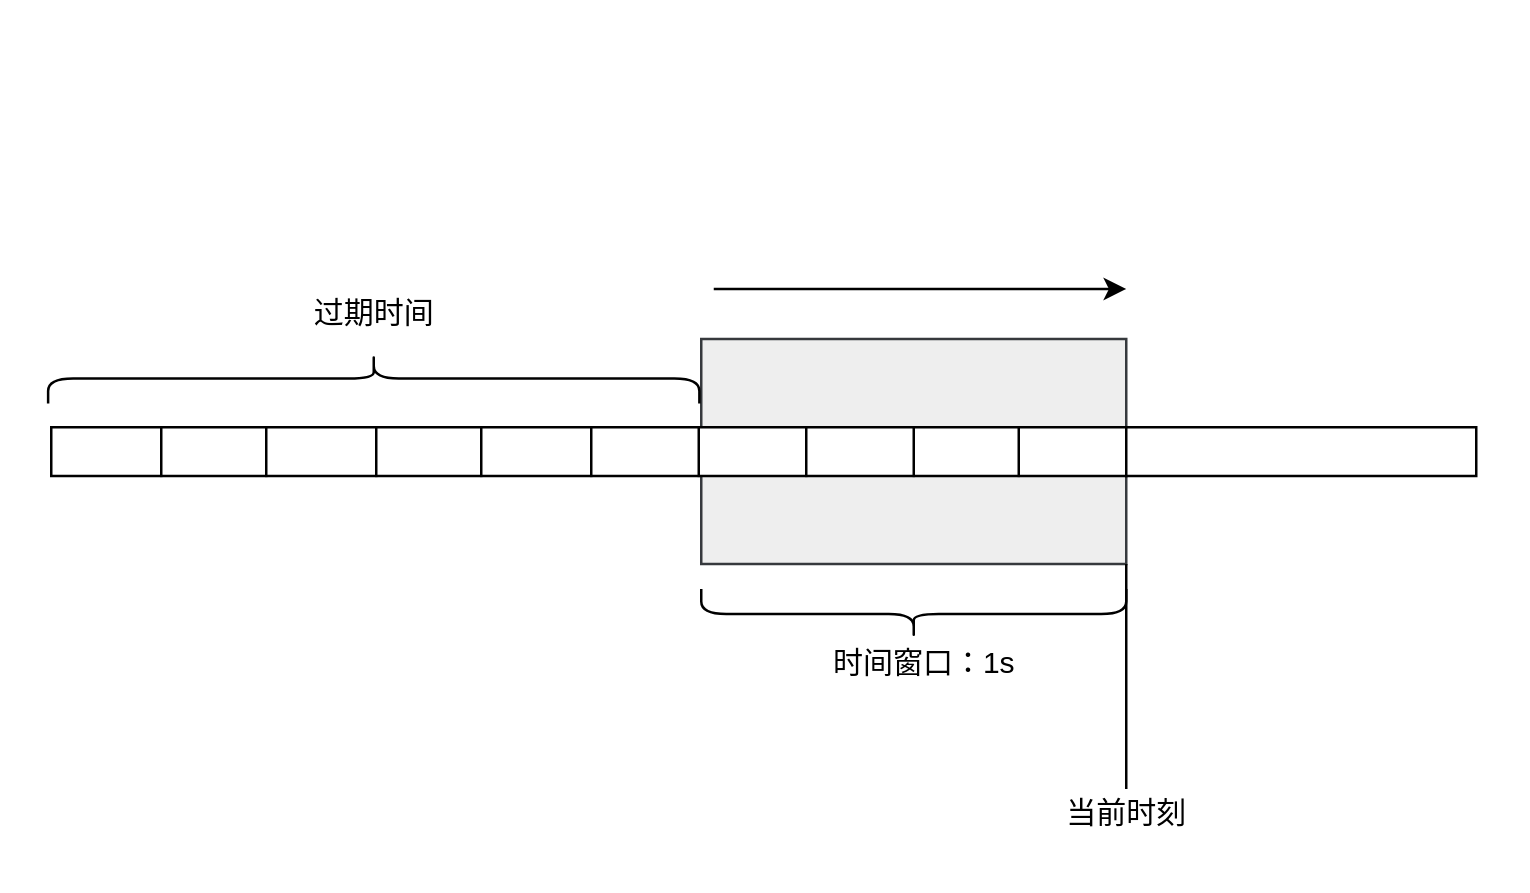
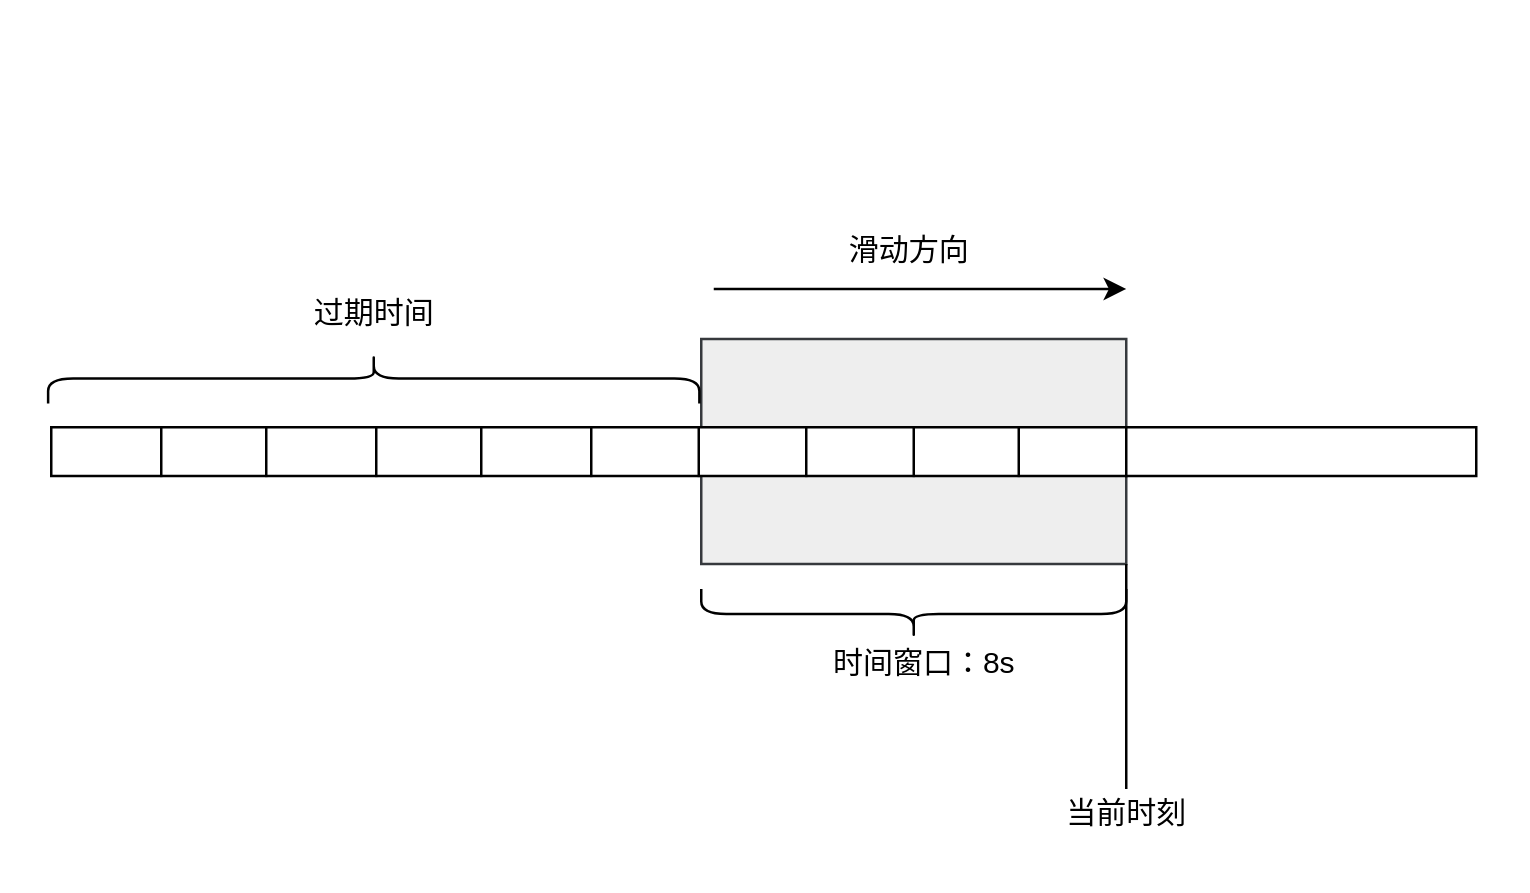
node "滑动方向": added
node "时间窗口：1s": label "时间窗口：1s" -> "时间窗口：8s"
